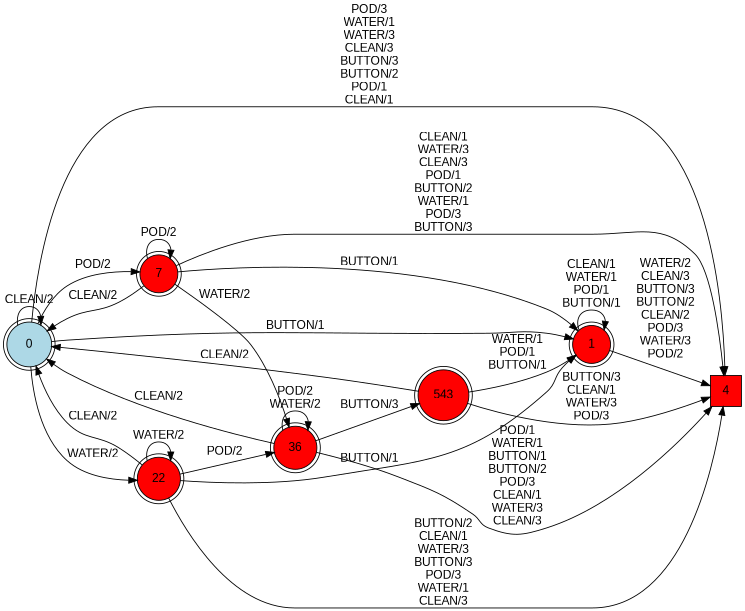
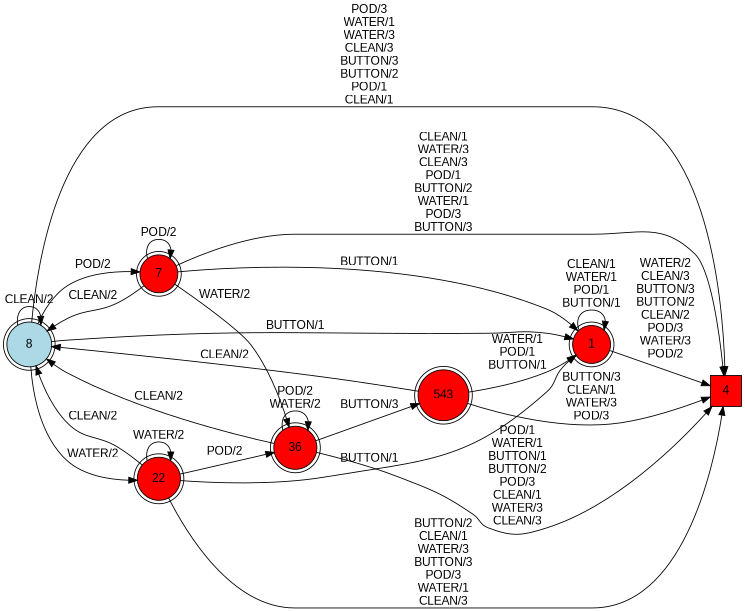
node "0": label "0" -> "8"
